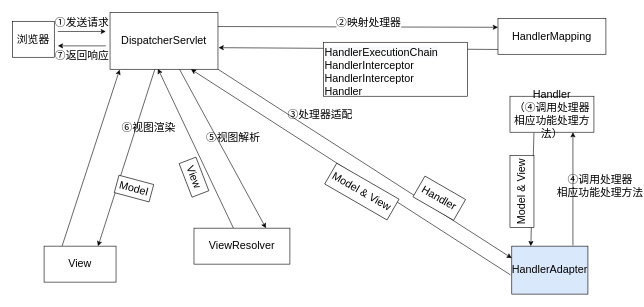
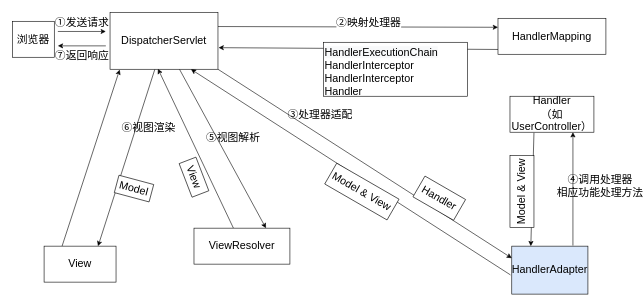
node "Handler（④调用处理器相应功能处理方法）": label "Handler（④调用处理器相应功能处理方法）" -> "Handler（如UserController）"
